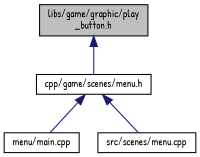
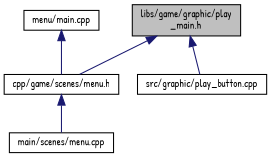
node "libs/game/graphic/play _button.h": label "libs/game/graphic/play _button.h" -> "libs/game/graphic/play _main.h"
node "src/graphic/play_button.cpp": added
edge "menu/main.cpp" -> "cpp/game/scenes/menu.h": reversed
node "src/scenes/menu.cpp": label "src/scenes/menu.cpp" -> "main/scenes/menu.cpp"
